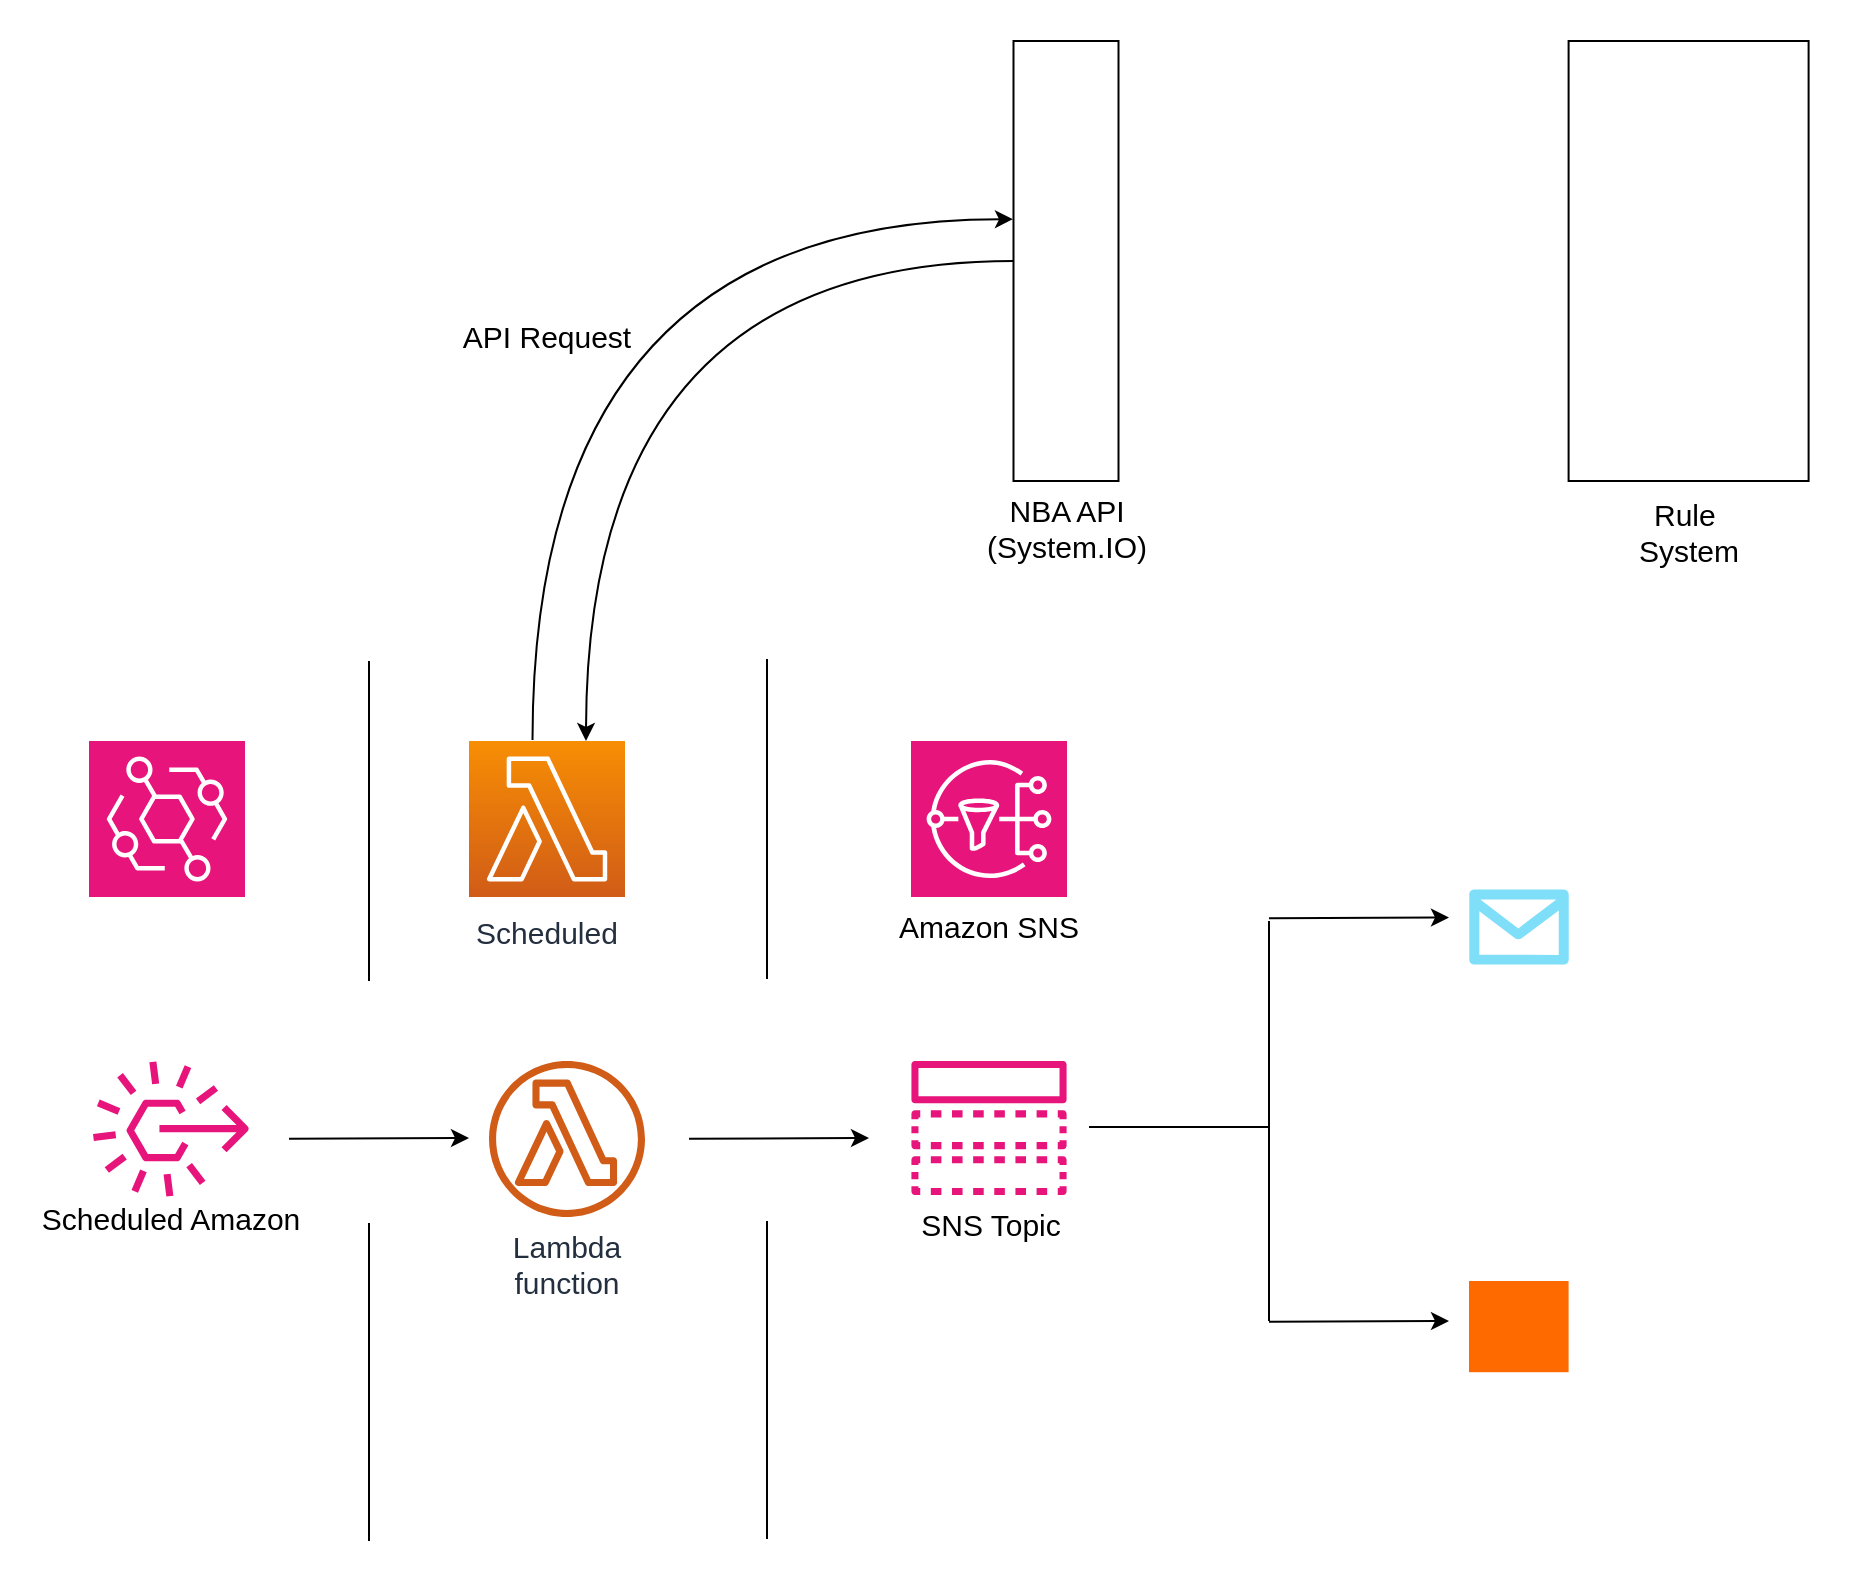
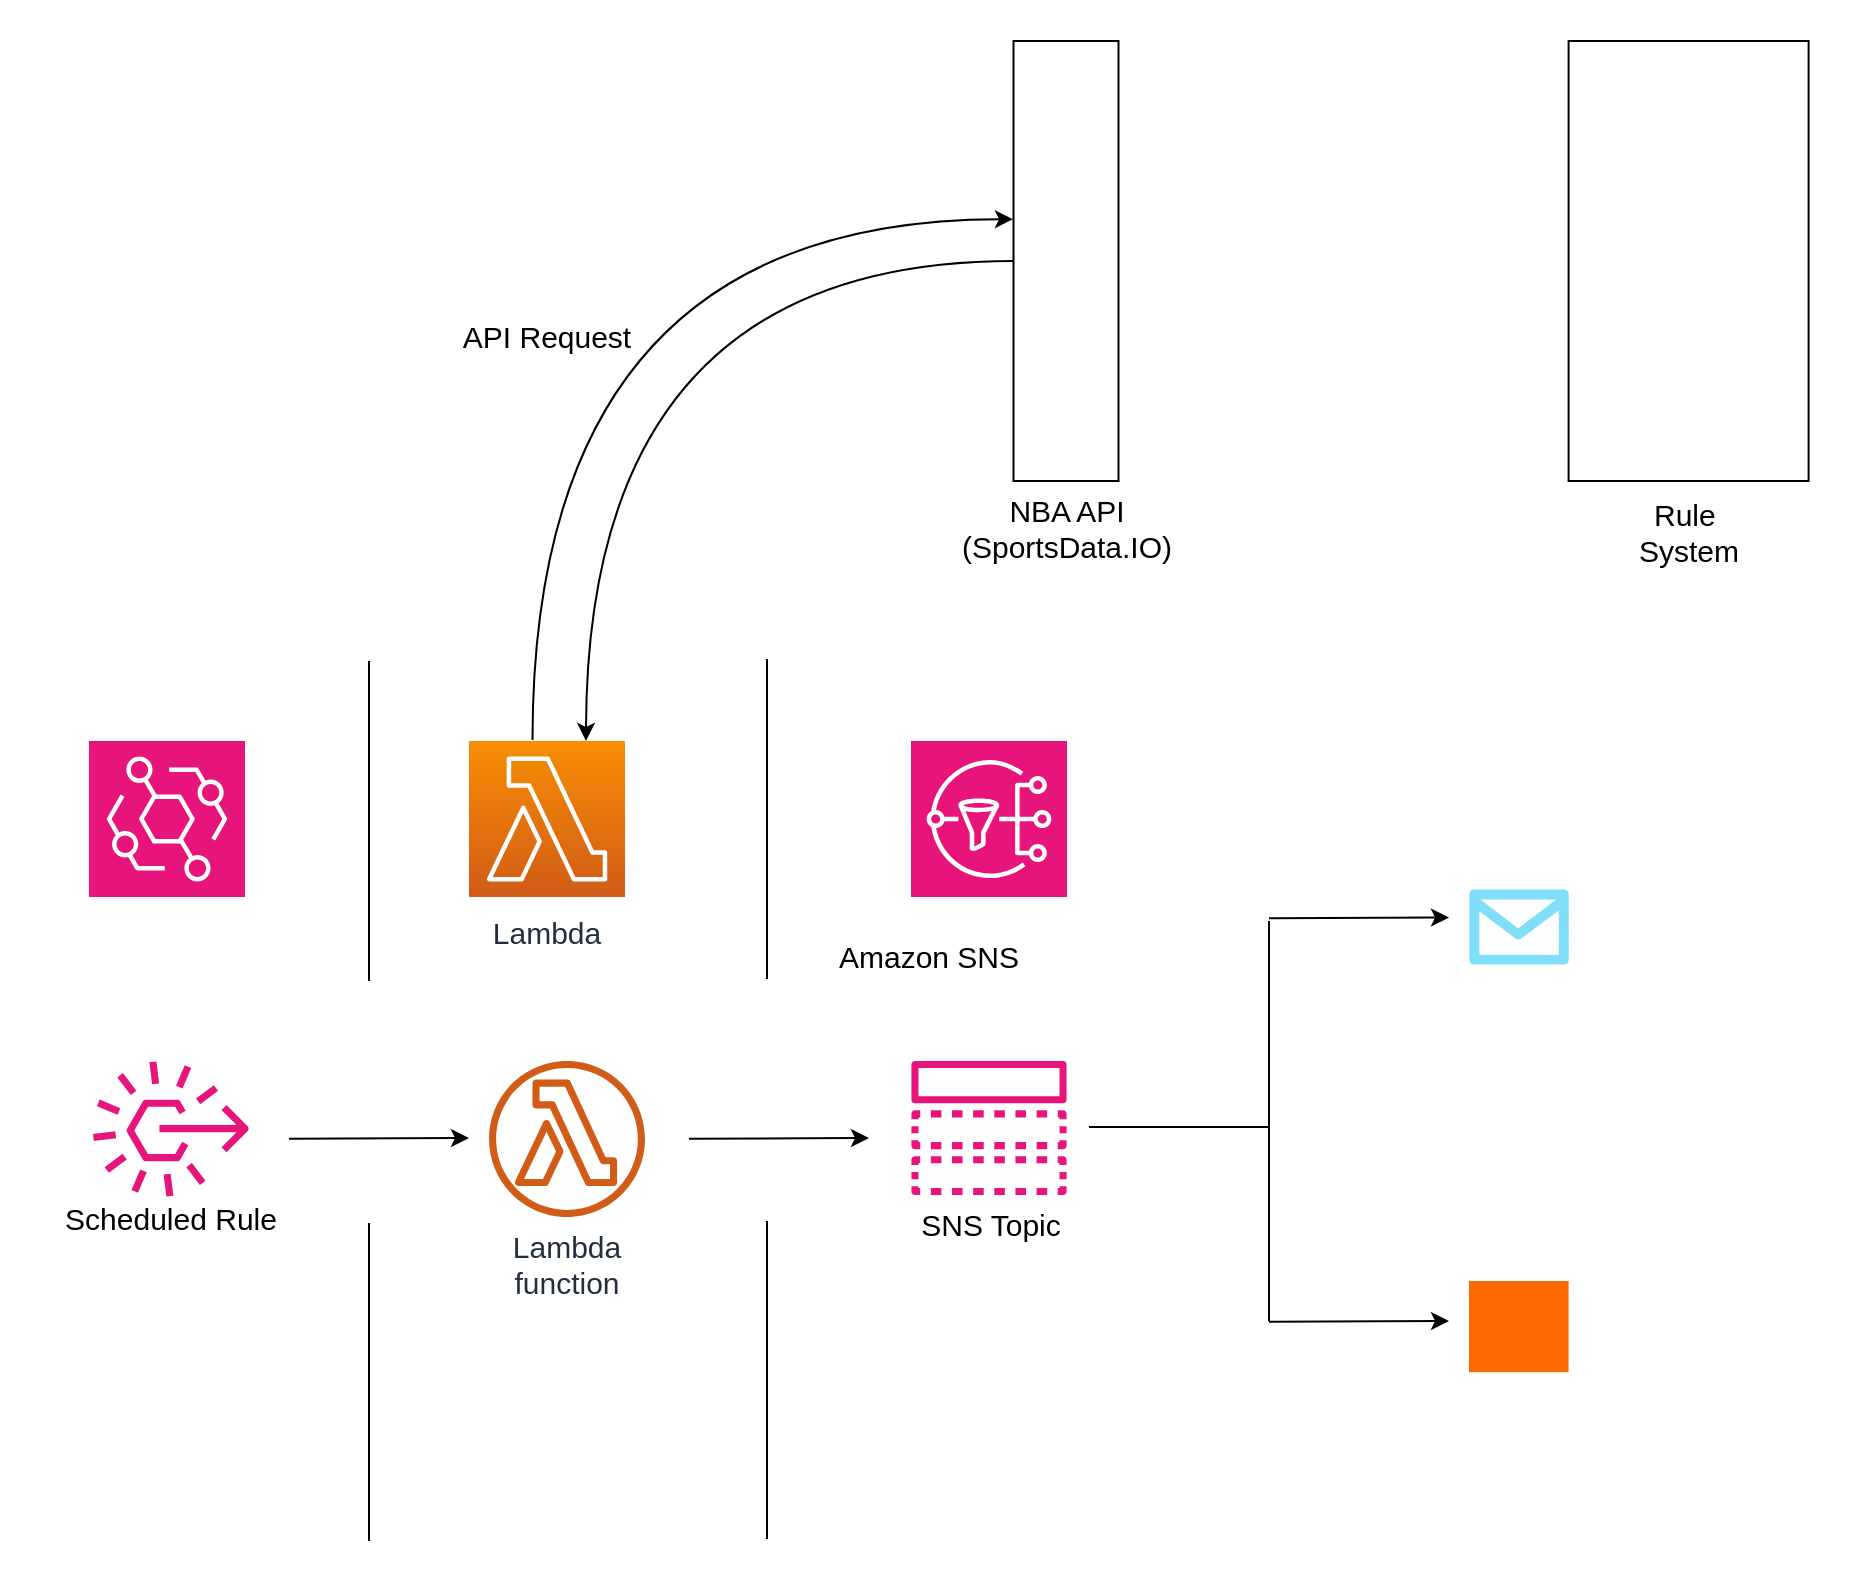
node "NBA API (System.IO)": label "NBA API (System.IO)" -> "NBA API (SportsData.IO)"
node "Amazon SNS": moved (989, 927) -> (929, 957)
node "Scheduled": label "Scheduled" -> "Lambda"
node "Scheduled Amazon": label "Scheduled Amazon" -> "Scheduled Rule"
